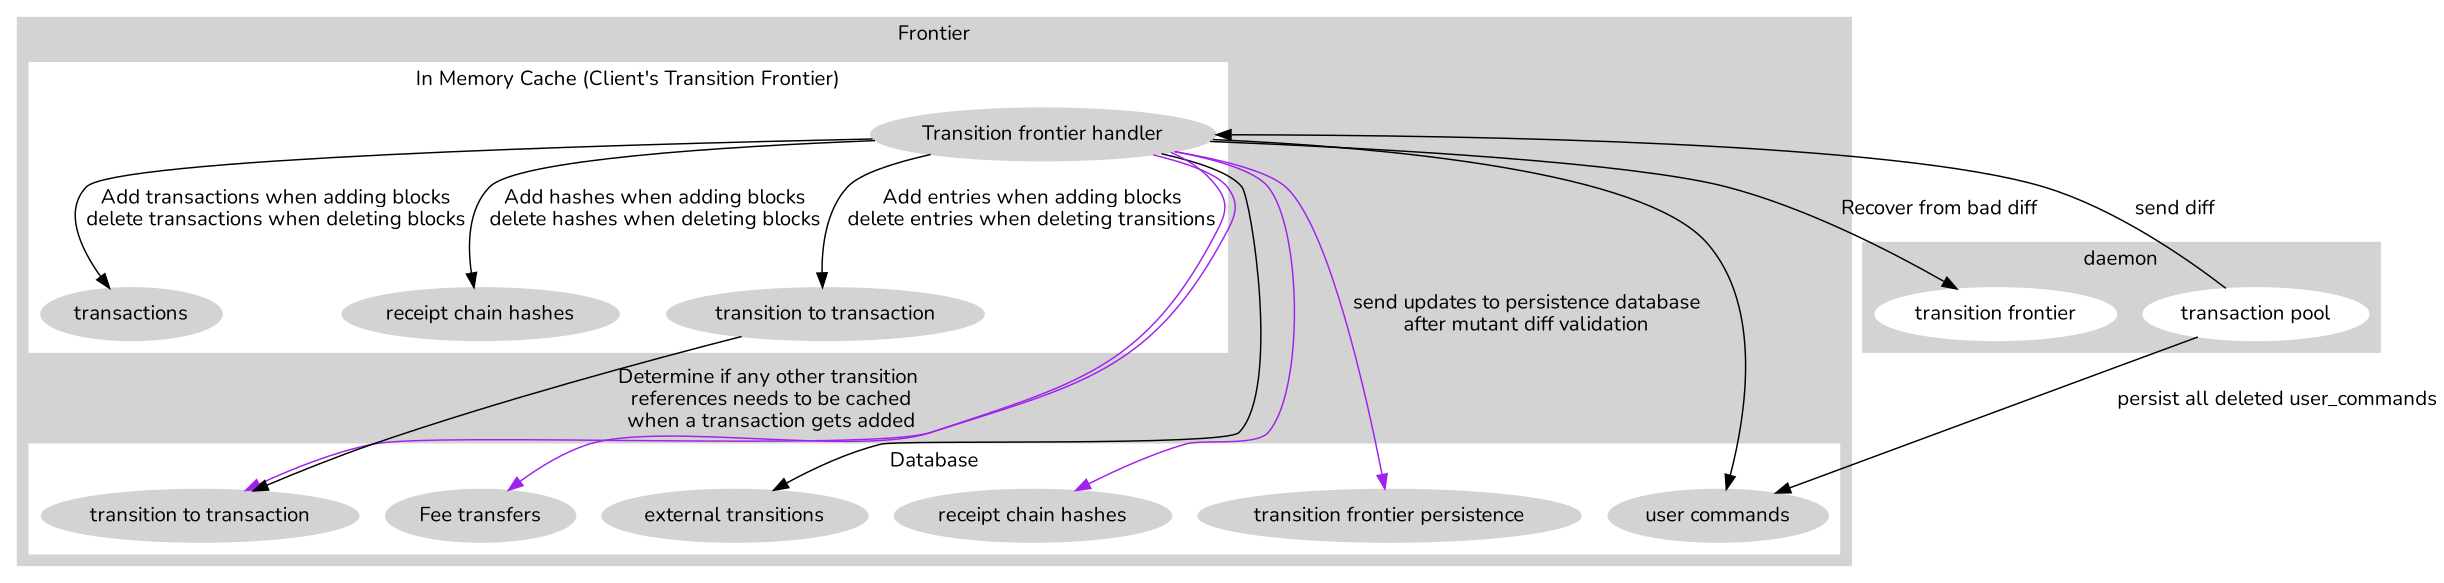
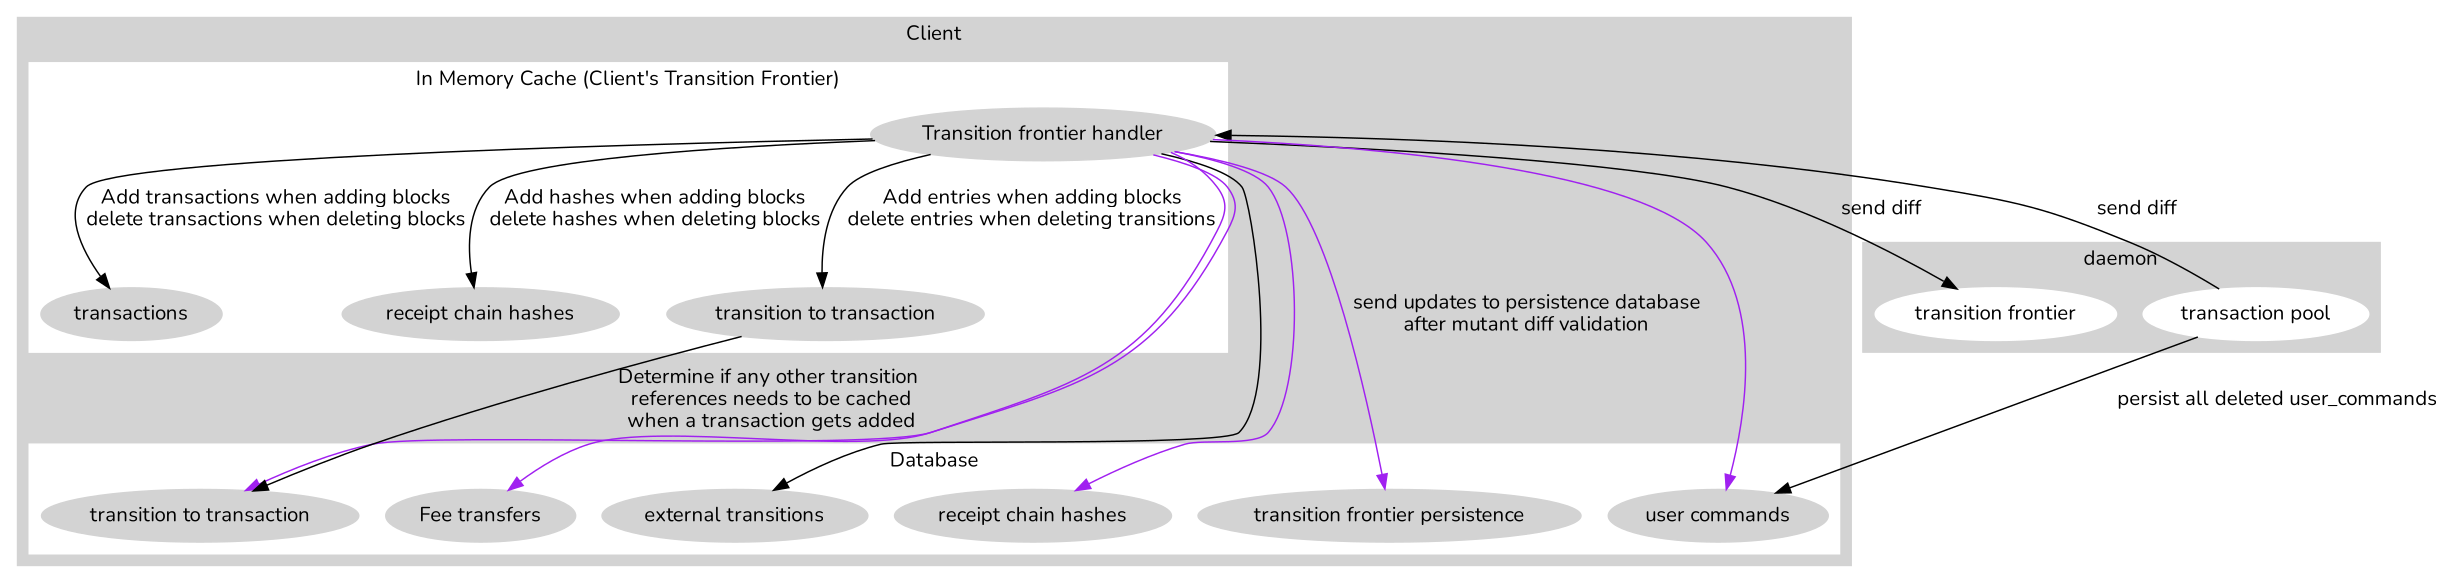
cluster "Frontier": label "Frontier" -> "Client"
edge "Transition frontier handler" -> "user commands": color black -> purple
edge "Transition frontier handler" -> "transition frontier": label "Recover from bad diff" -> "send diff"
